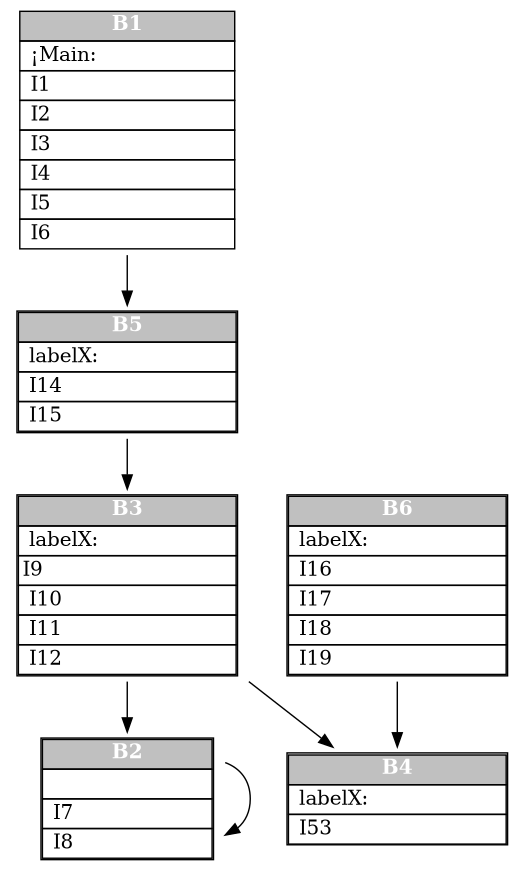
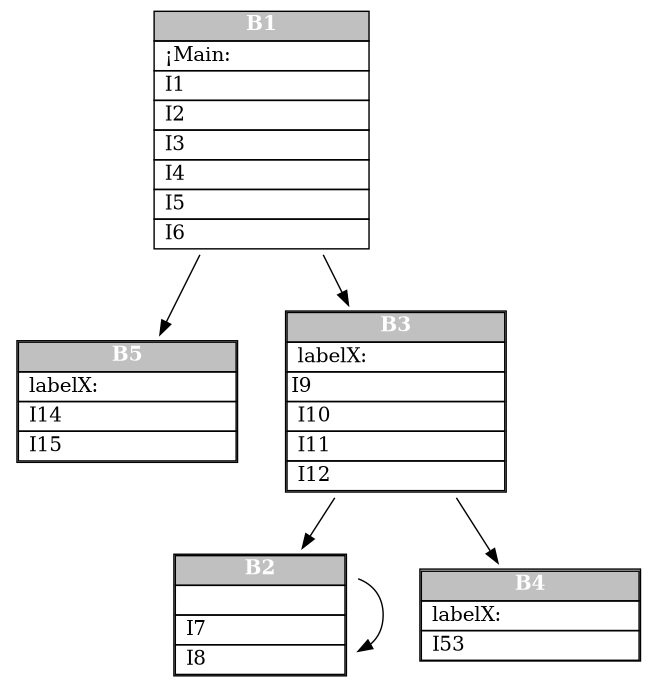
edge "B5" -> "B3": now "B1" -> "B3"
node "B6": removed
